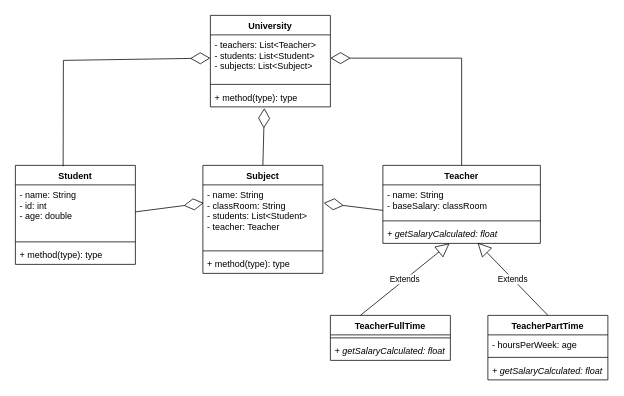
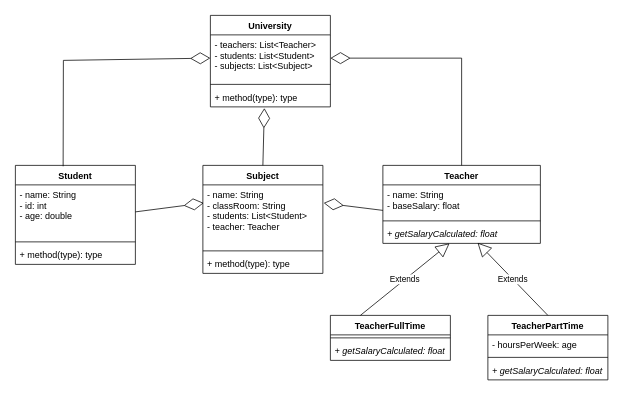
node "- name: String - baseSalary: classRoom": label "- name: String - baseSalary: classRoom" -> "- name: String - baseSalary: float"
